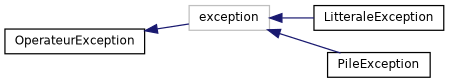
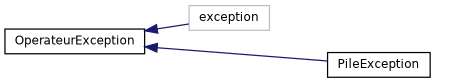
node "LitteraleException": removed
edge "PileException" -> "exception": now "PileException" -> "OperateurException"
